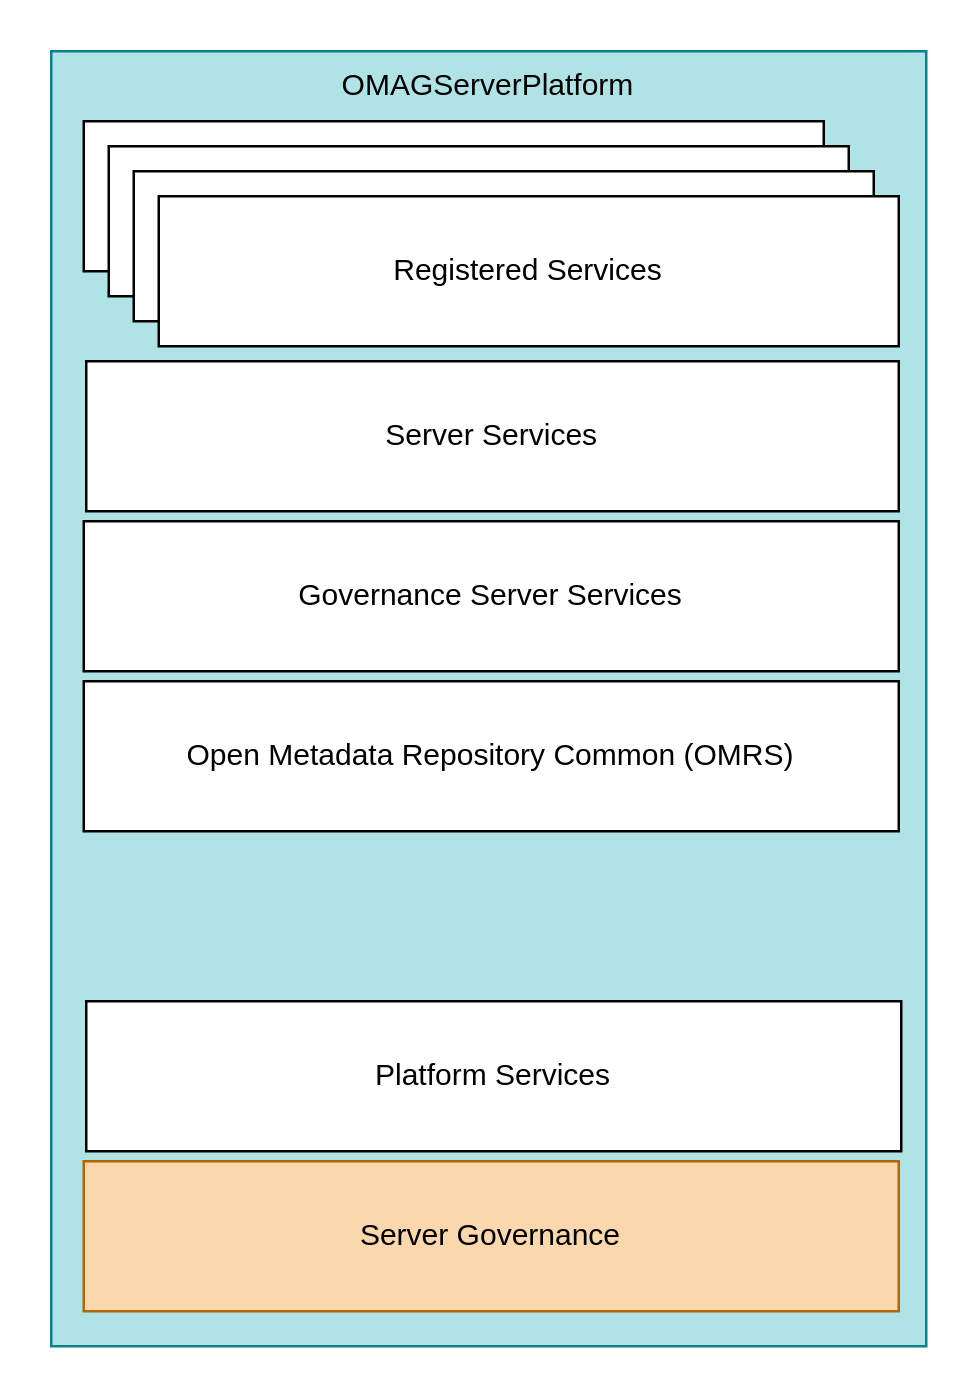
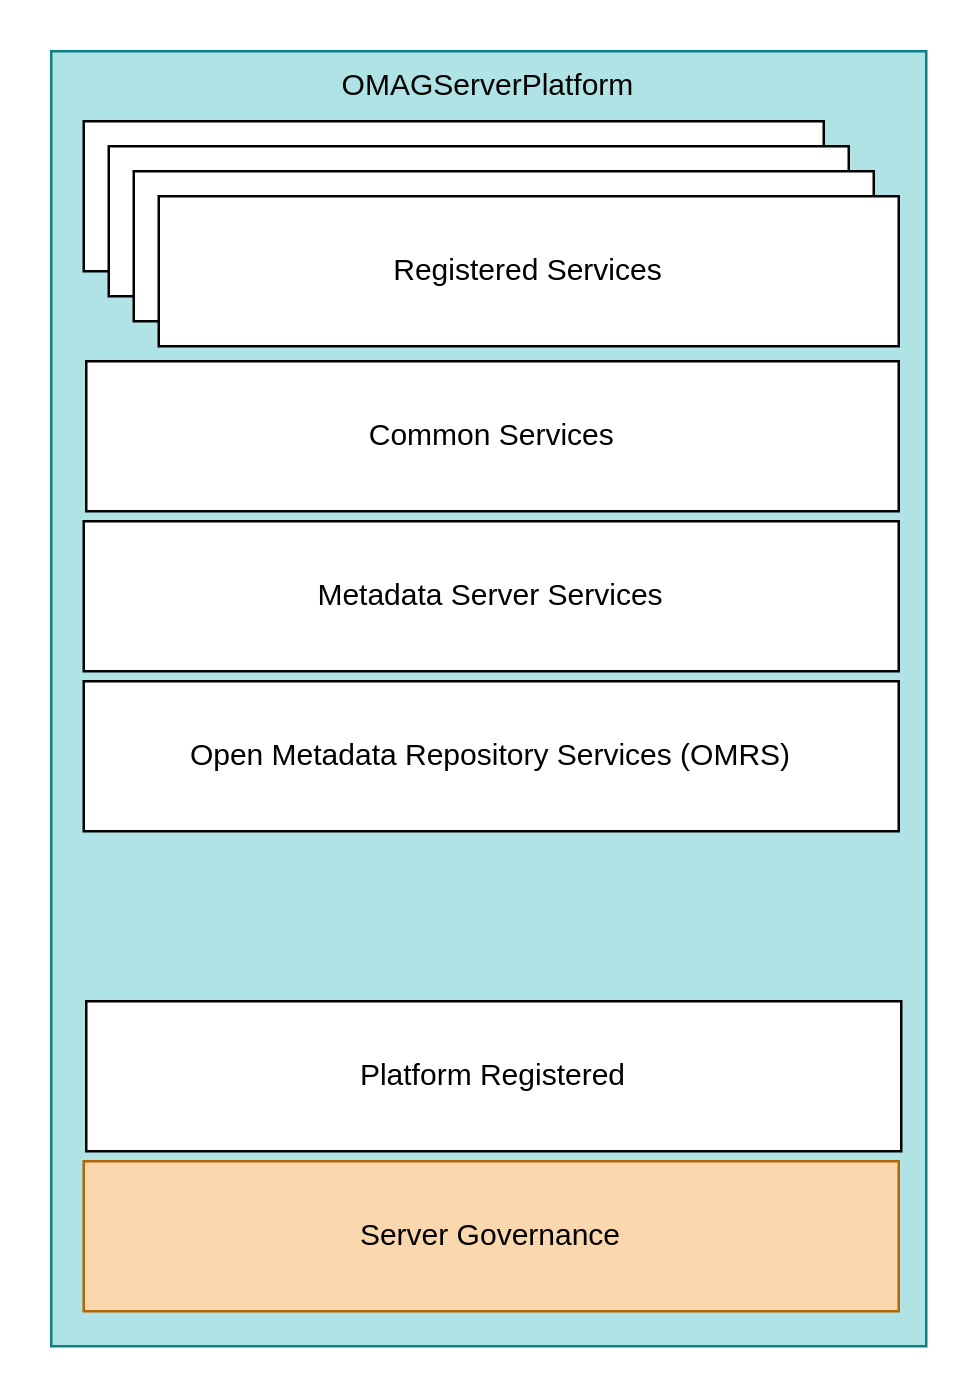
node "Server Services": label "Server Services" -> "Common Services"
node "Governance Server Services": label "Governance Server Services" -> "Metadata Server Services"
node "Open Metadata Repository Common (OMRS)": label "Open Metadata Repository Common (OMRS)" -> "Open Metadata Repository Services (OMRS)"
node "Platform Services": label "Platform Services" -> "Platform Registered"
